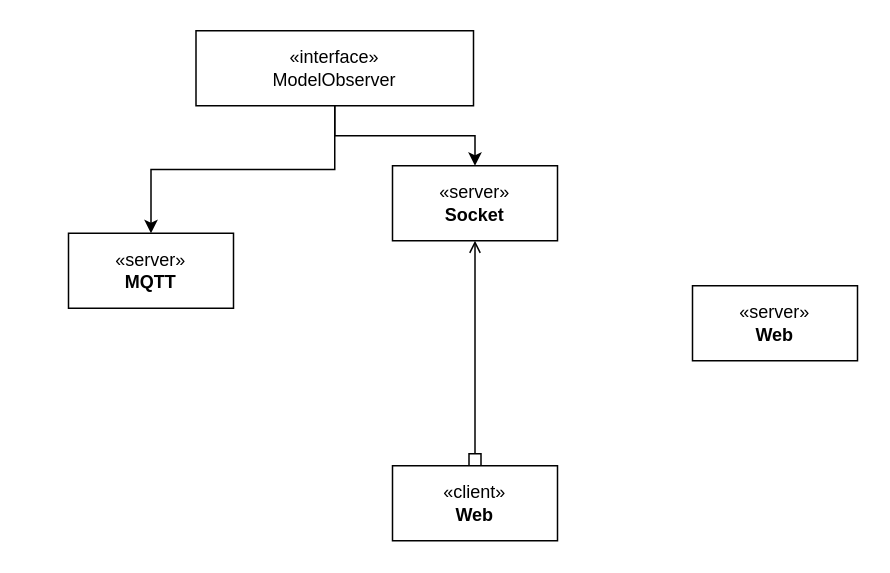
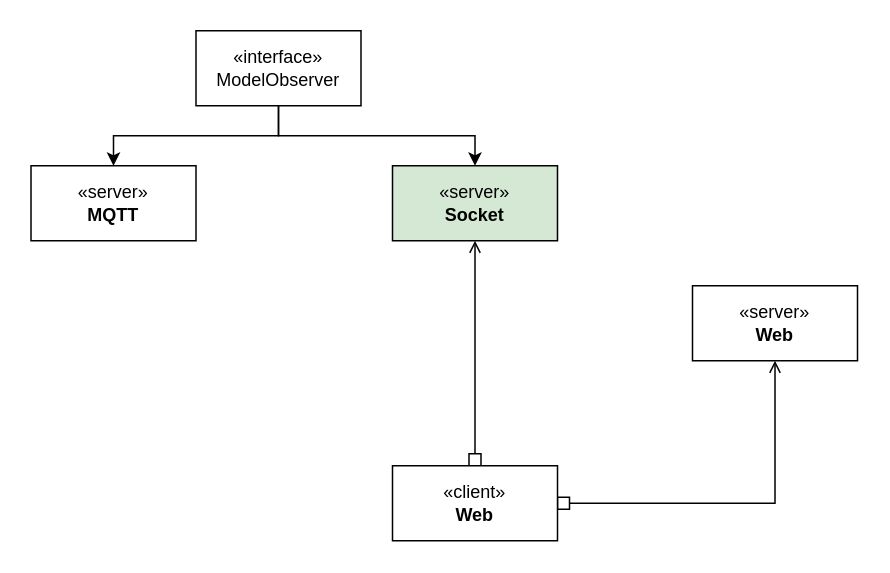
node "«interface» ModelObserver": size 278x75 -> 165x75
node "«server» Socket": fillcolor #ffffff -> #d5e8d4
node "«server» MQTT": moved (151, 271) -> (113, 203)
edge "«server» Web" -- "«client» Web": added
